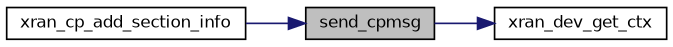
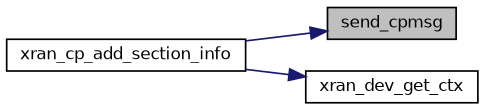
edge "send_cpmsg" -> "xran_dev_get_ctx": now "xran_cp_add_section_info" -> "xran_dev_get_ctx"
